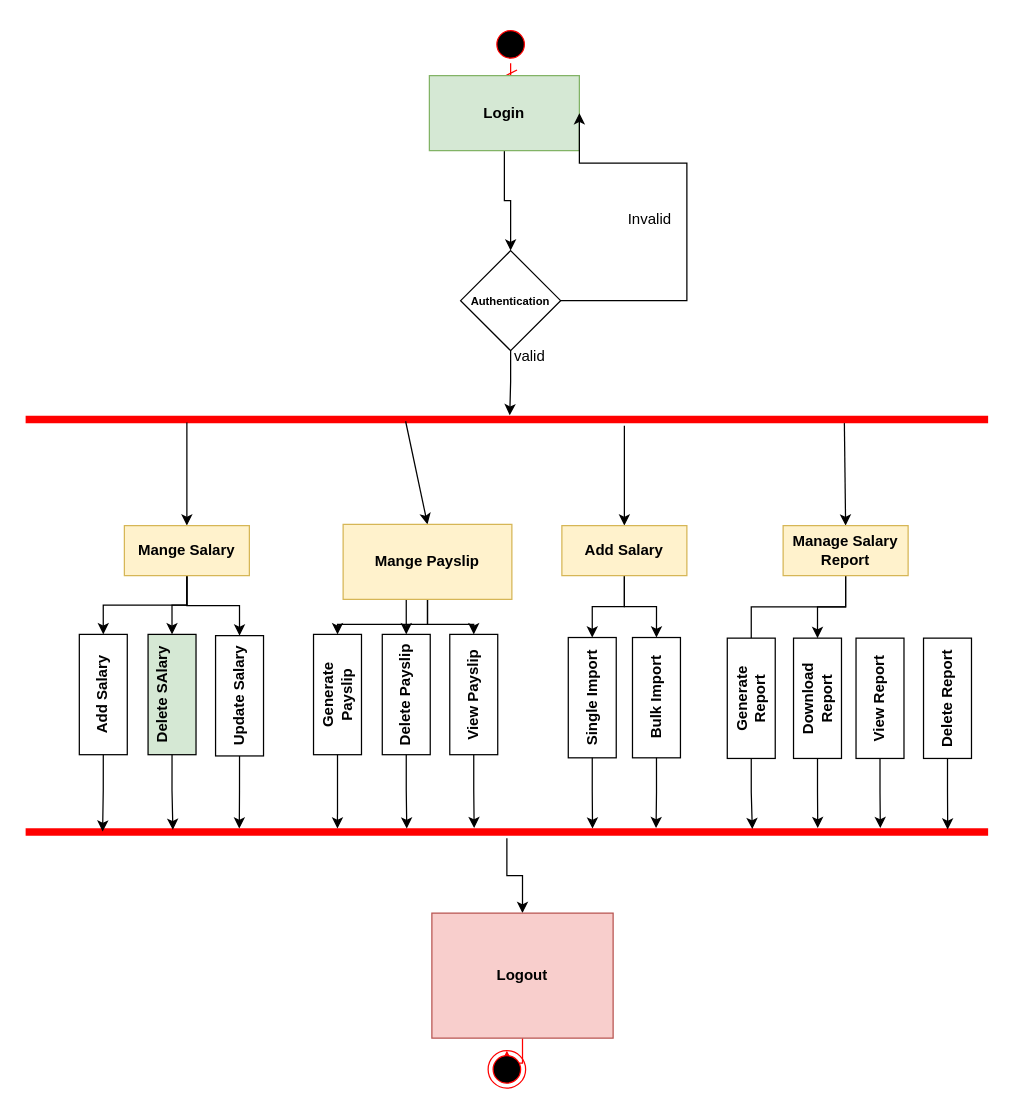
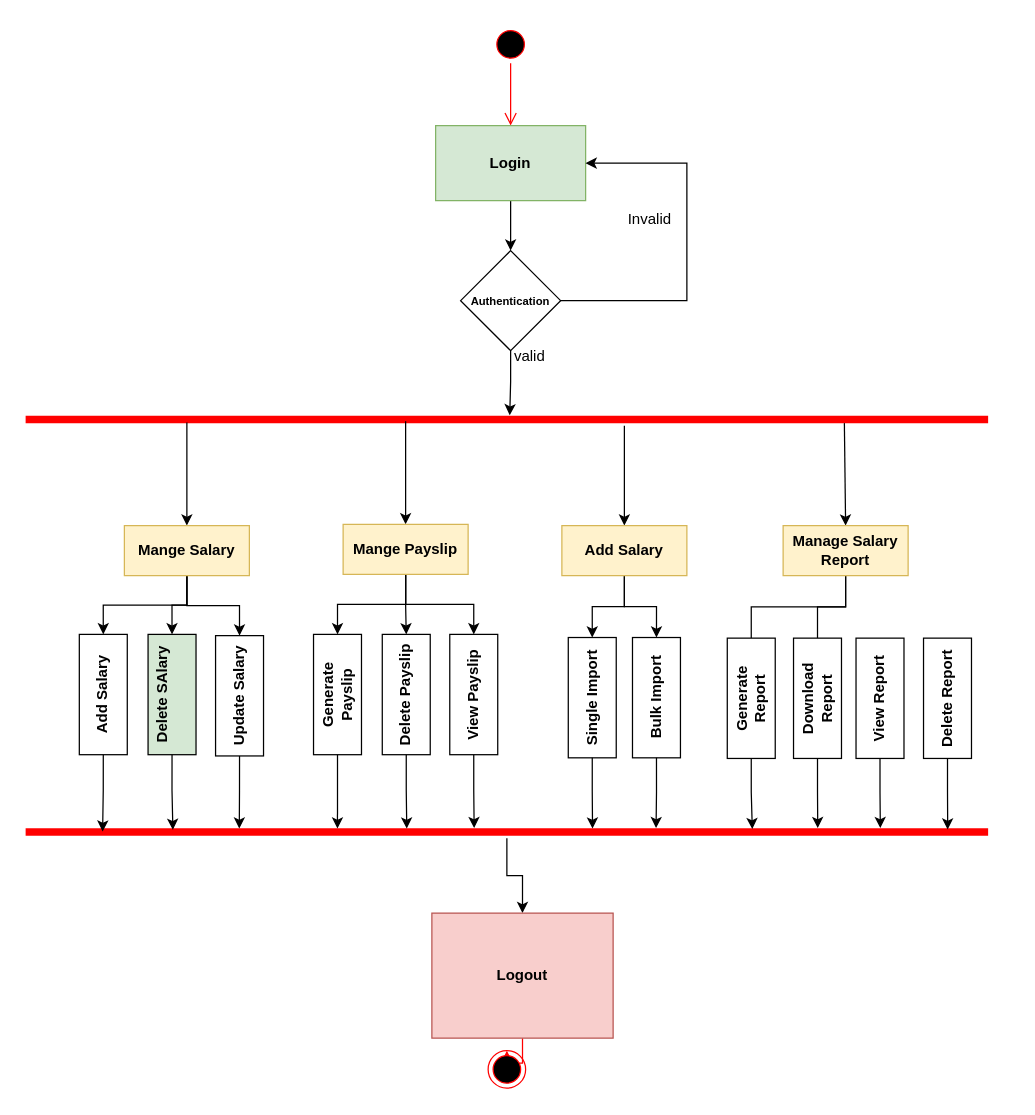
node "Login": moved (504, 113) -> (511, 163)
node "Mange Payslip": size 169x75 -> 125x50
edge "Manage Salary Report" -> "Download Report": arrowhead classic -> none
